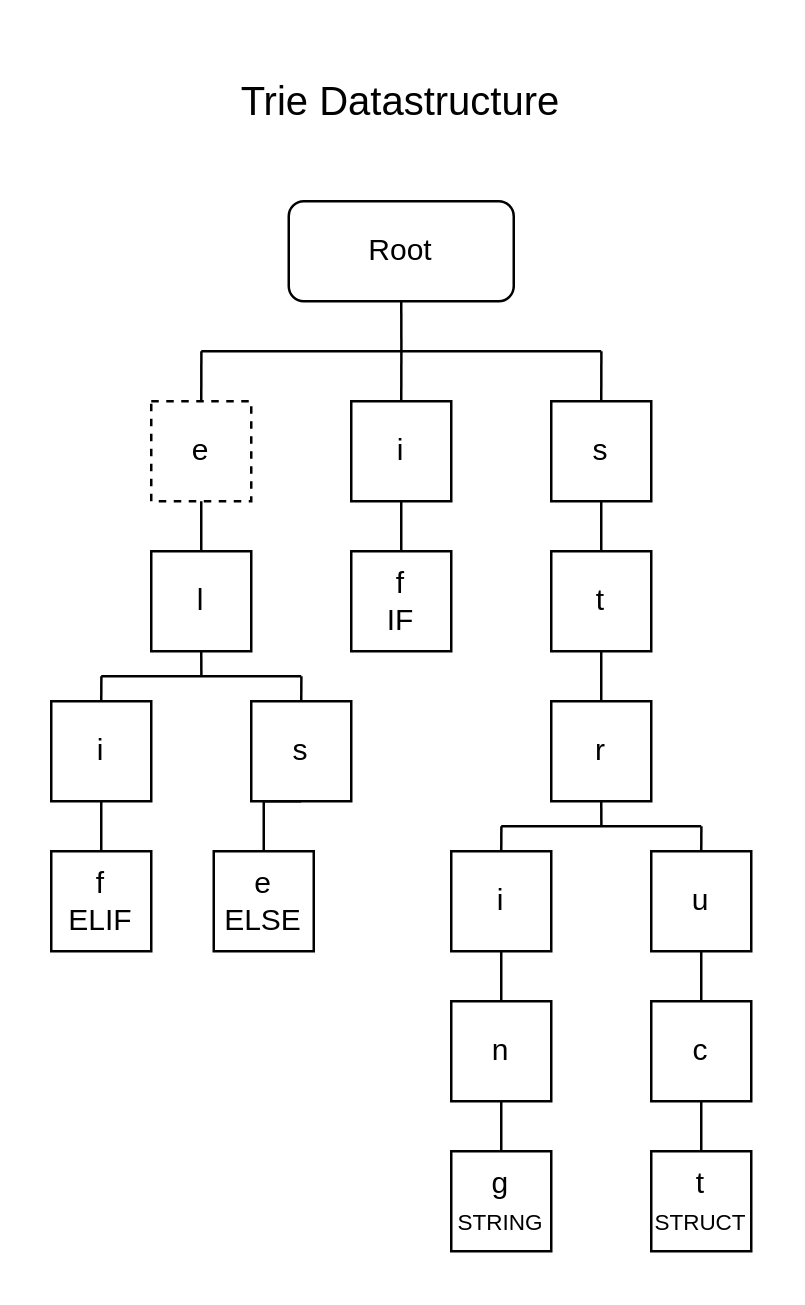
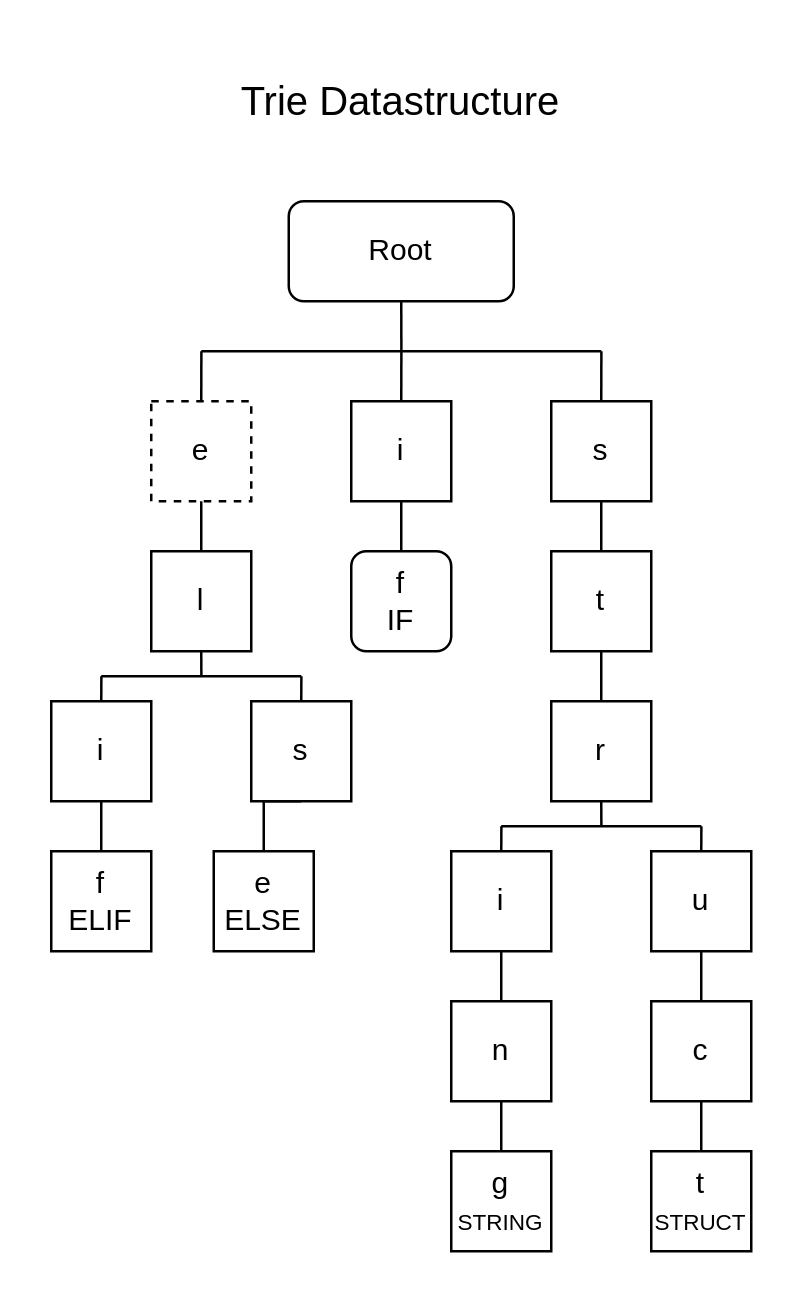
node "f IF": shape rectangle -> rounded rectangle
